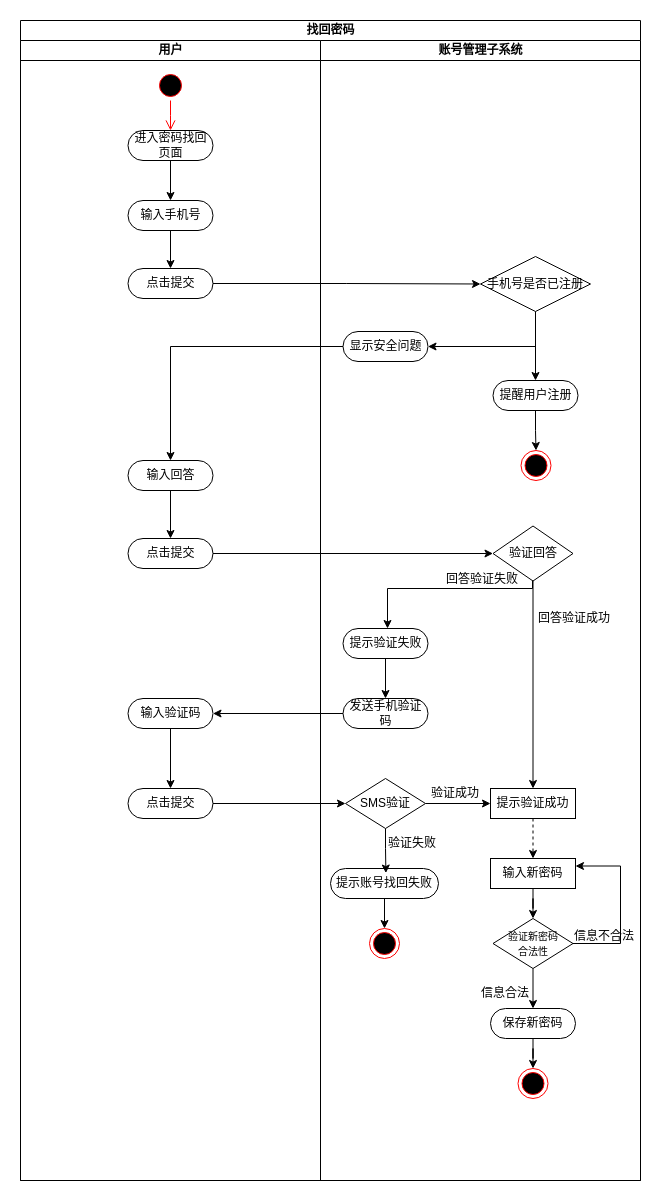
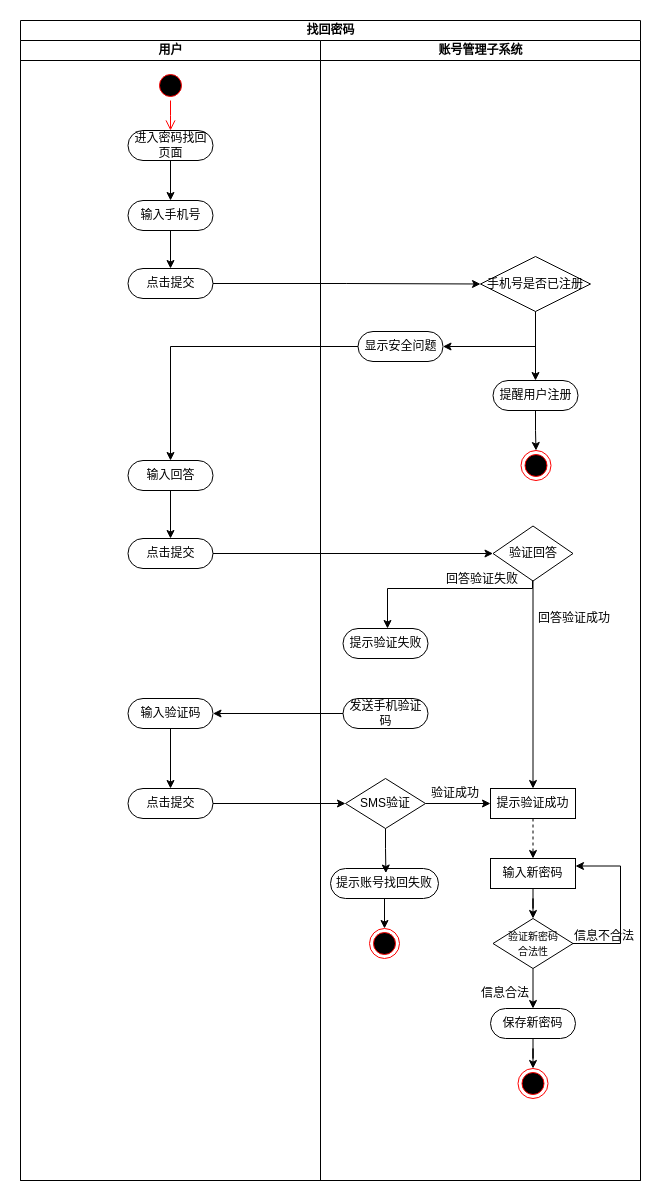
node "显示安全问题": moved (386, 347) -> (401, 347)
edge "提示验证失败" -> "发送手机验证码": removed
node "验证失败": removed
